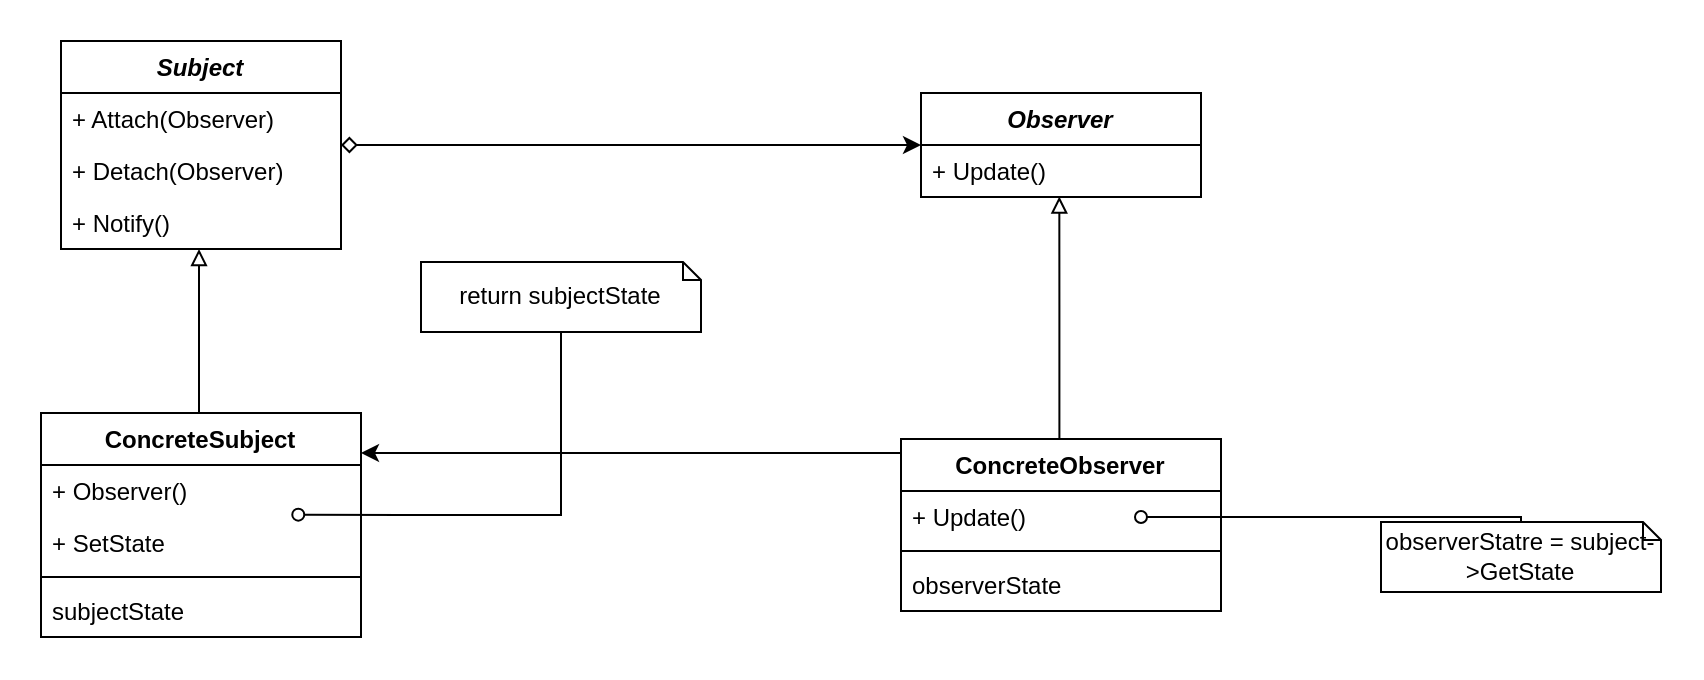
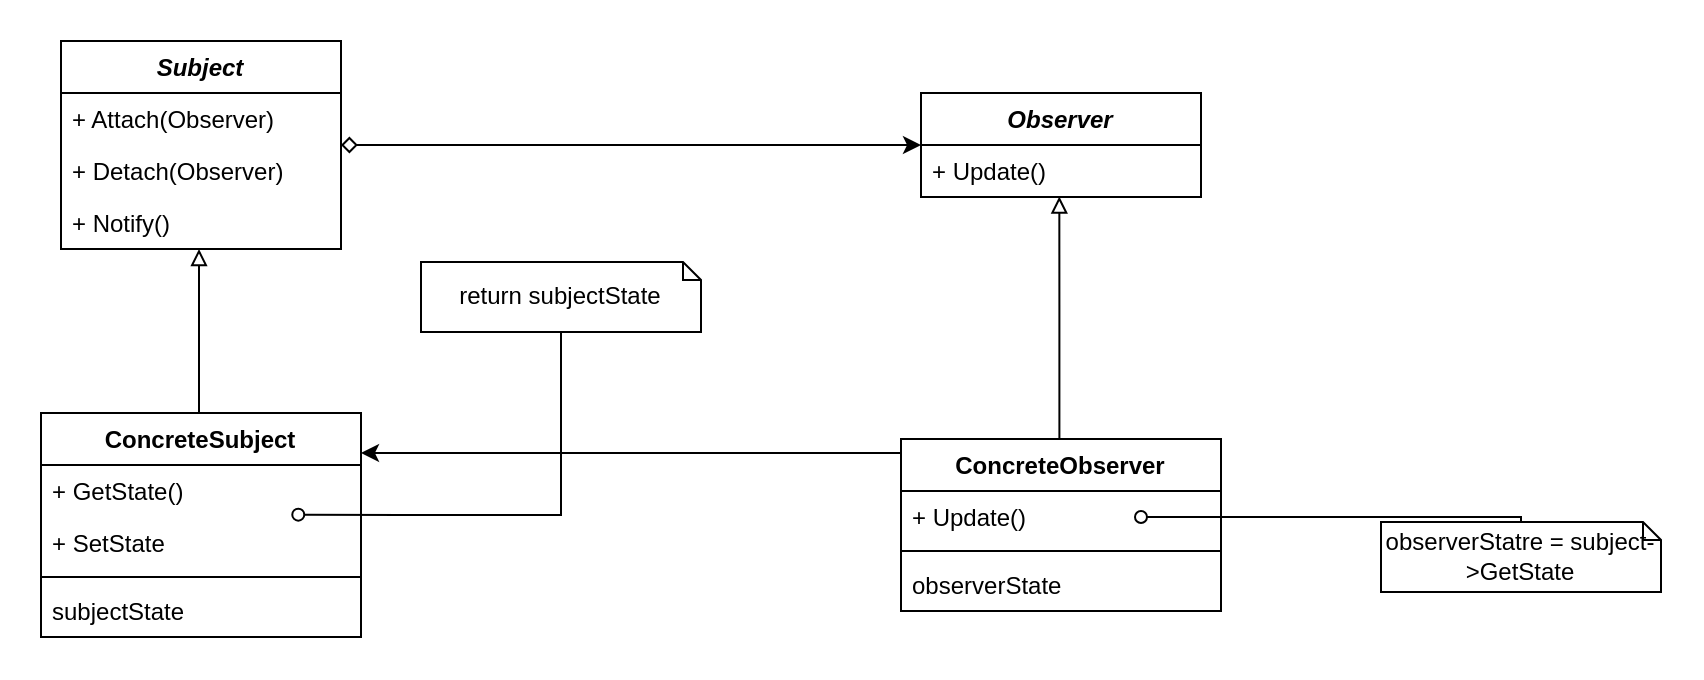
node "+ Observer()": label "+ Observer()" -> "+ GetState()"
